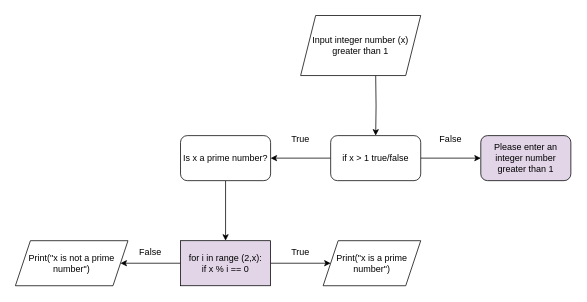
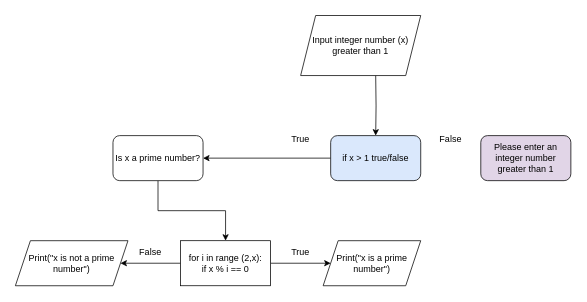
node "Is x a prime number?": moved (225, 158) -> (158, 158)
node "if x > 1 true/false": fillcolor #ffffff -> #dae8fc
edge "if x > 1 true/false" -> "Please enter an integer number greater than 1": removed
node "for i in range (2,x): if x % i == 0": fillcolor #e1d5e7 -> #ffffff
